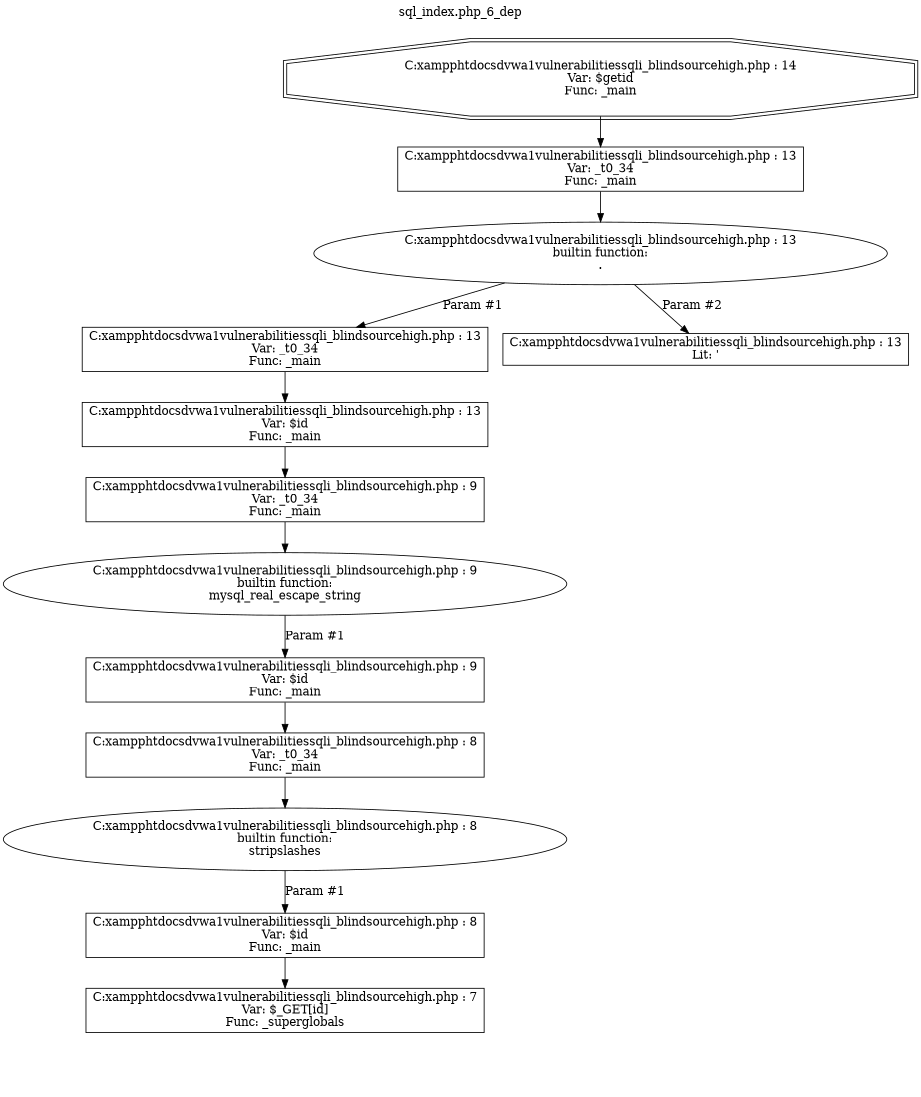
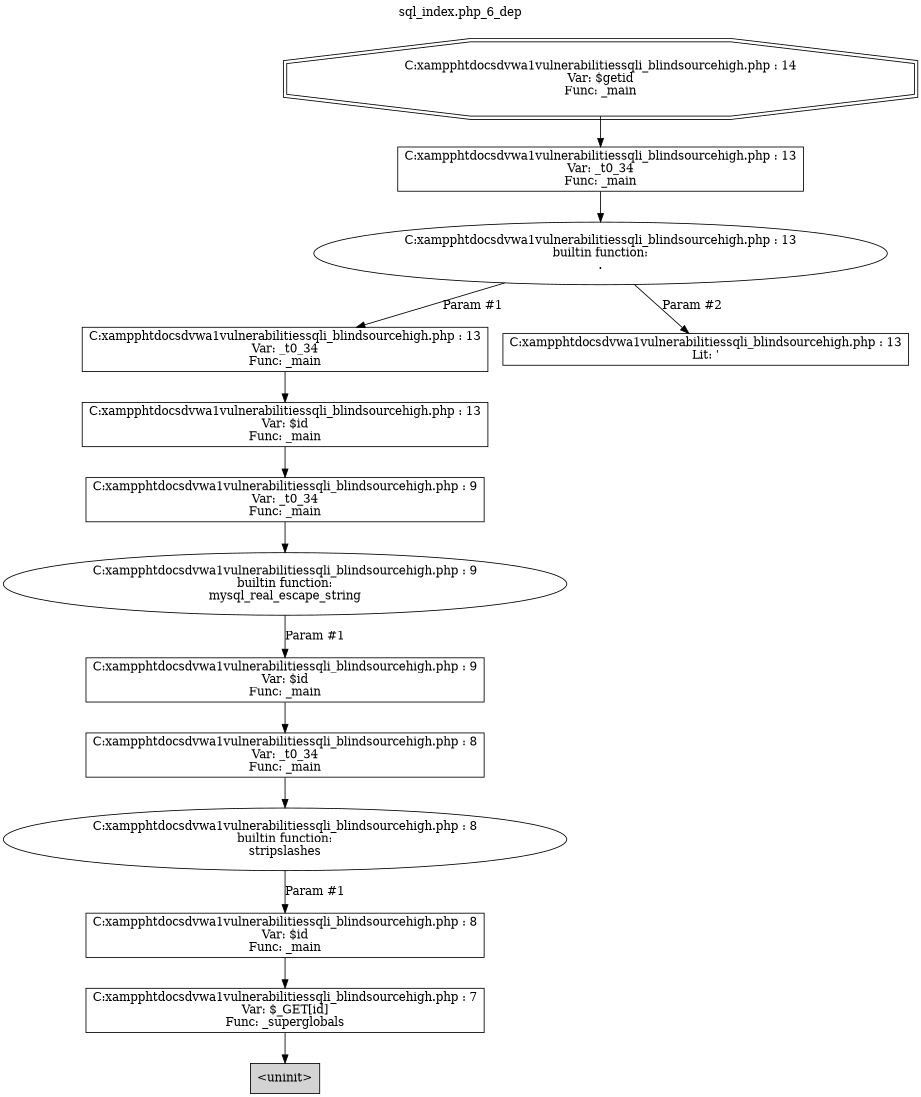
node "<uninit>": added
